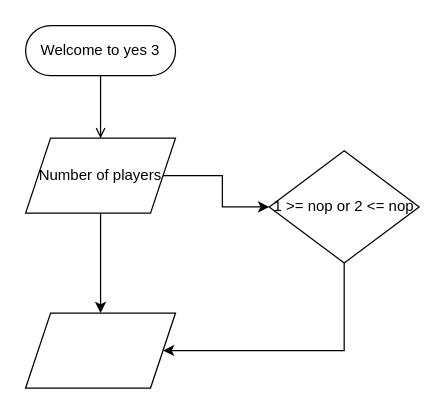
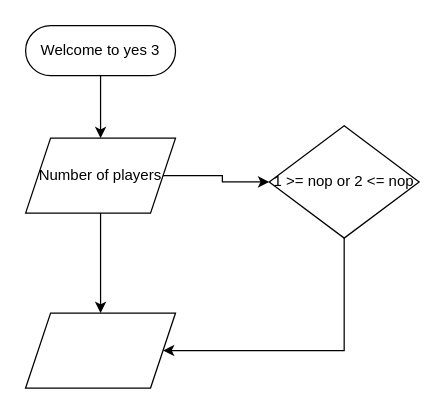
edge "Welcome to yes 3" -> "Number of players": arrowhead open -> classic
node "1 >= nop or 2 <= nop": moved (344, 207) -> (344, 182)
